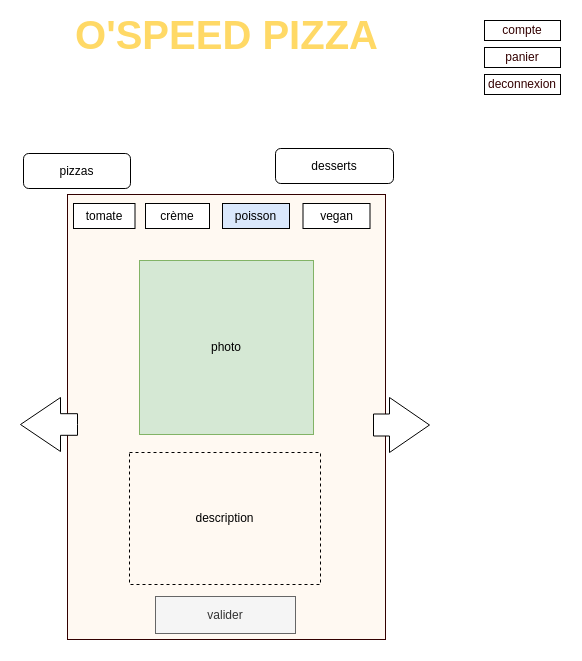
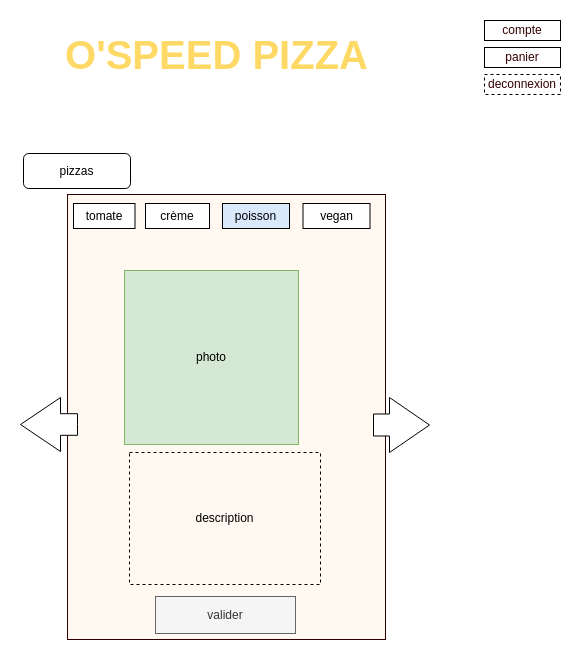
node "O'SPEED PIZZA": moved (227, 34) -> (217, 54)
node "deconnexion": style solid -> dashed
node "desserts": removed
node "photo": moved (227, 348) -> (212, 358)
